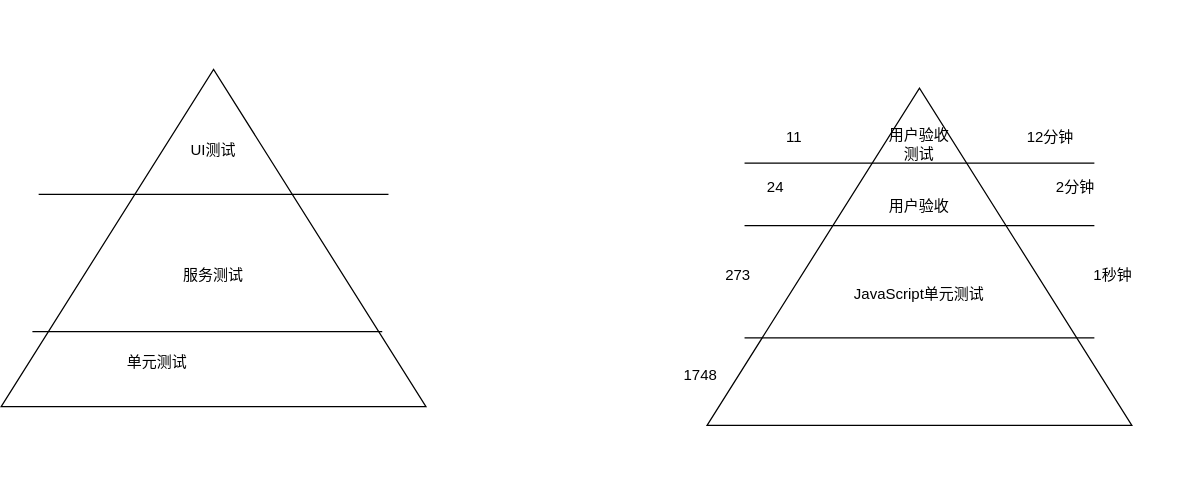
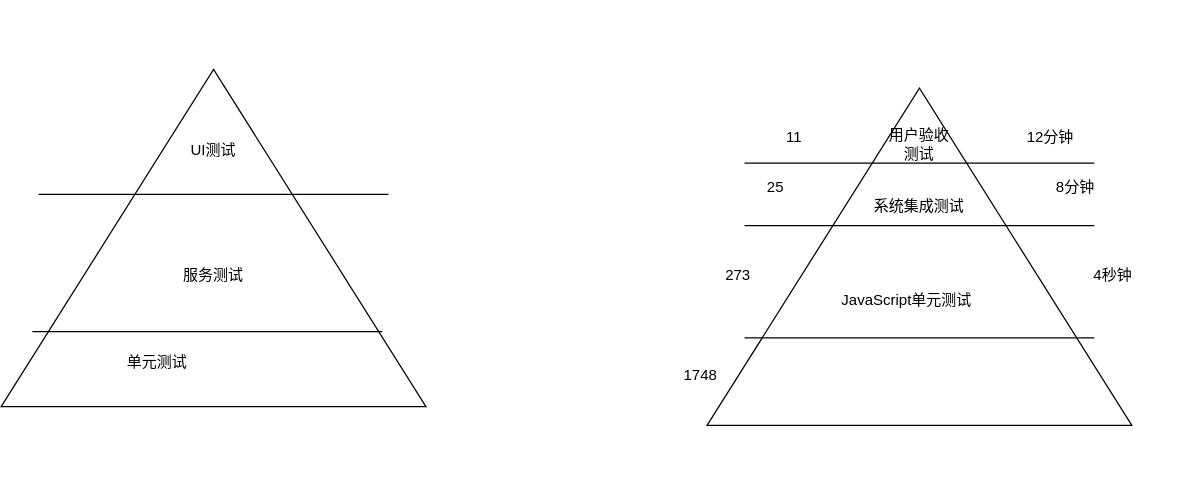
node "24": label "24" -> "25"
node "2分钟": label "2分钟" -> "8分钟"
node "用户验收": label "用户验收" -> "系统集成测试"
node "1秒钟": label "1秒钟" -> "4秒钟"
node "JavaScript单元测试": moved (919, 294) -> (907, 301)
